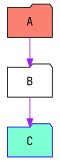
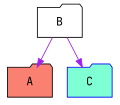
edge "A" -> "B": reversed
